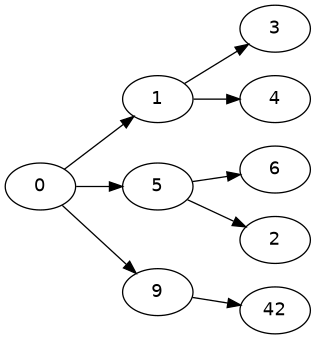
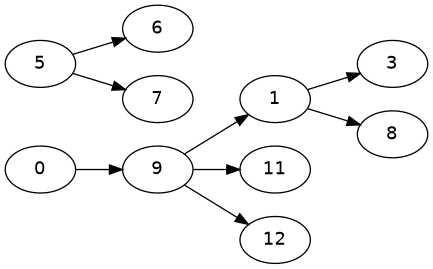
node "4": label "4" -> "8"
edge "0" -> "1": now "9" -> "1"
node "11": added
edge "0" -> "5": removed
node "2": label "2" -> "7"
node "42": label "42" -> "12"
